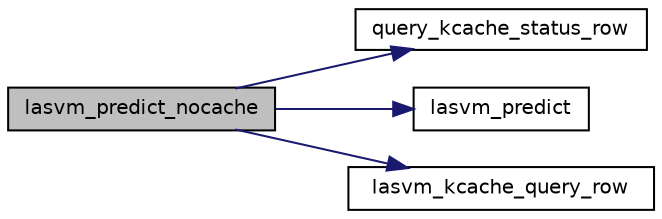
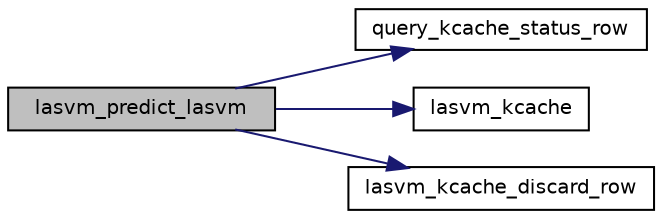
node "lasvm_predict_nocache": label "lasvm_predict_nocache" -> "lasvm_predict_lasvm"
node "lasvm_predict": label "lasvm_predict" -> "lasvm_kcache"
node "lasvm_kcache_query_row": label "lasvm_kcache_query_row" -> "lasvm_kcache_discard_row"
